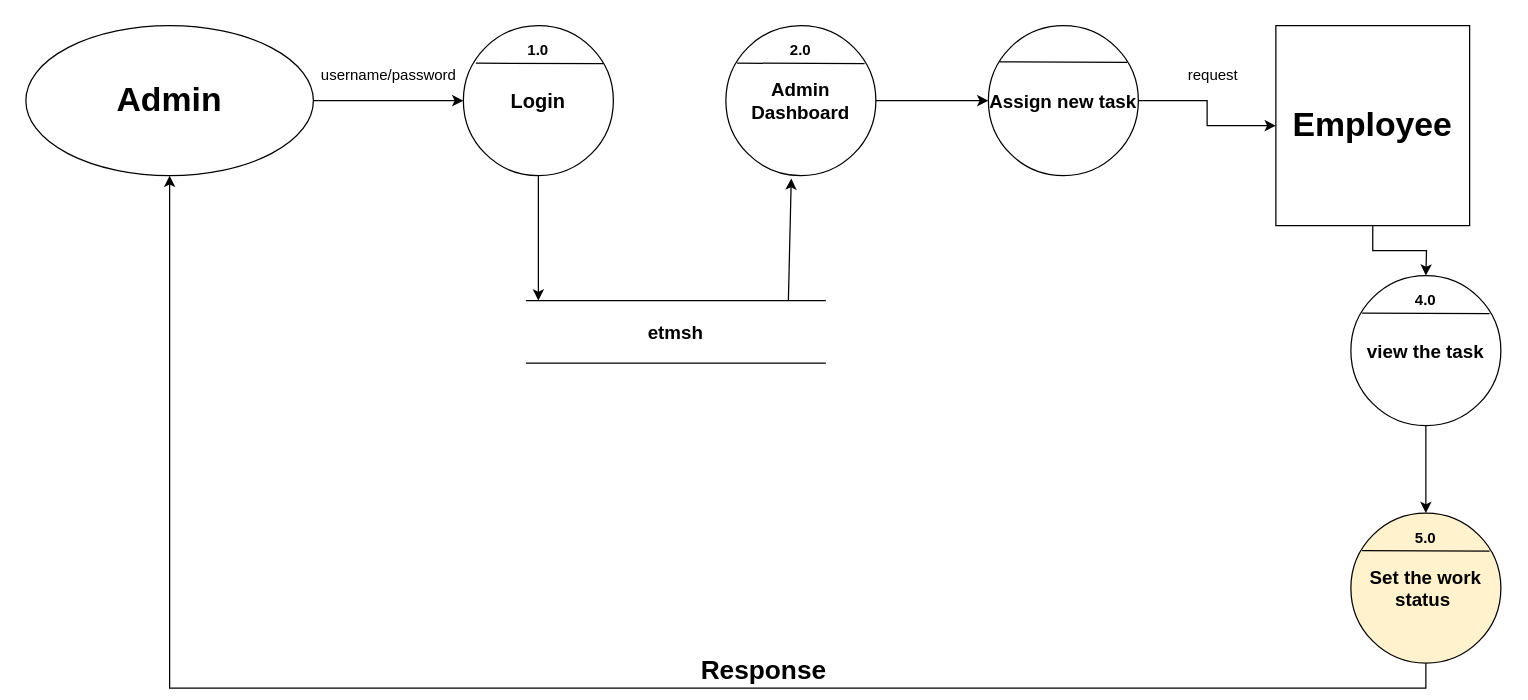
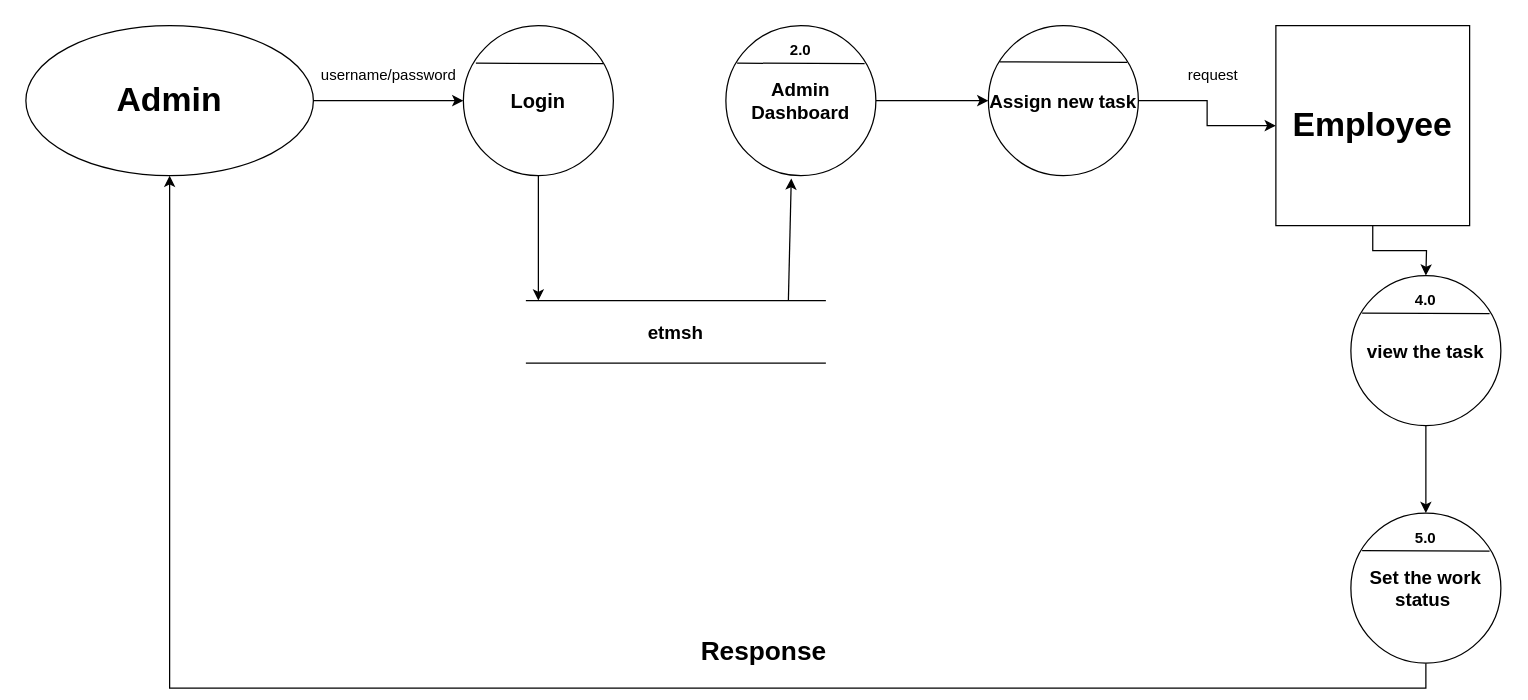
node "1.0": removed
node "Set the work status": fillcolor #fff2cc -> #ffffff
node "Response": moved (763, 669) -> (763, 651)
